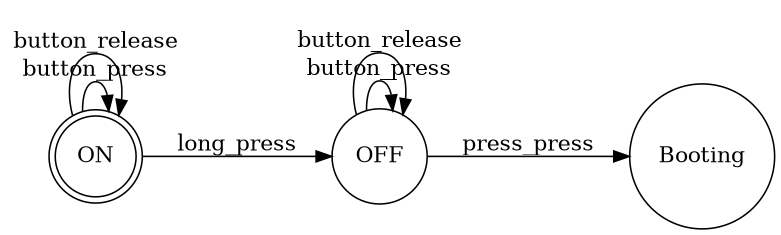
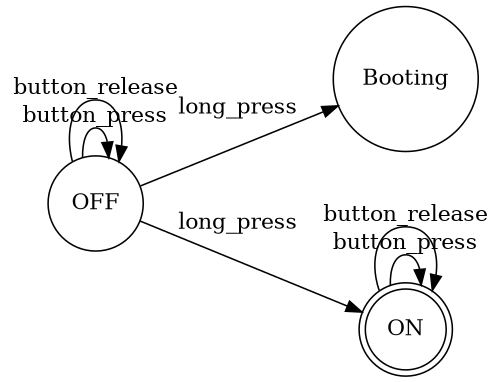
edge "OFF" -> "Booting": label " press_press " -> " long_press "
edge "ON" -> "OFF": reversed
